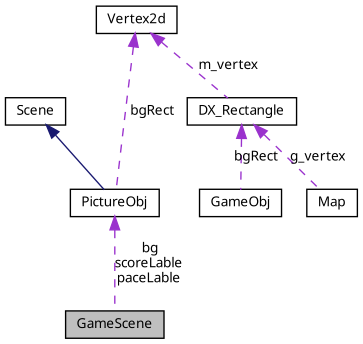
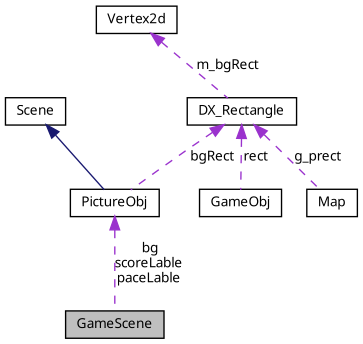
edge "DX_Rectangle" -> "Vertex2d": label " m_vertex" -> " m_bgRect"
edge "PictureObj" -> "Vertex2d": now "PictureObj" -> "DX_Rectangle"
edge "GameObj" -> "DX_Rectangle": label " bgRect" -> " rect"
edge "Map" -> "DX_Rectangle": label " g_vertex" -> " g_prect"
